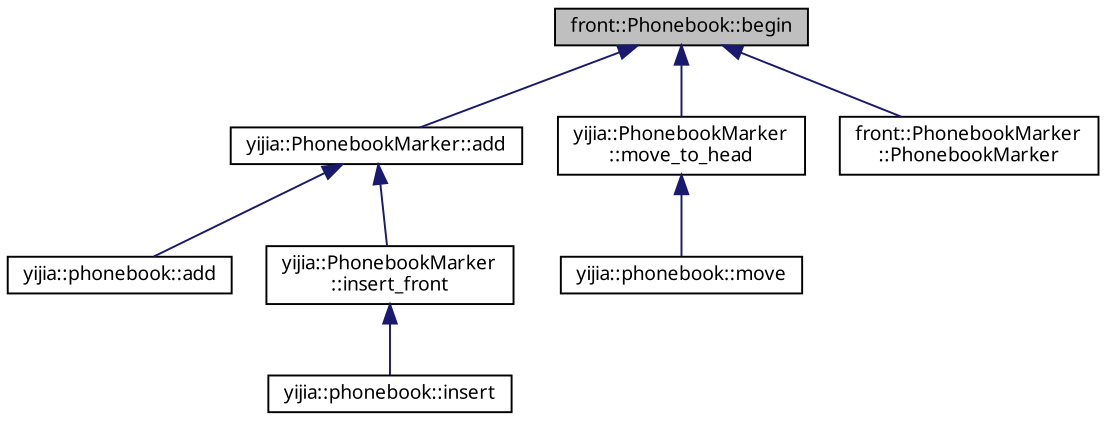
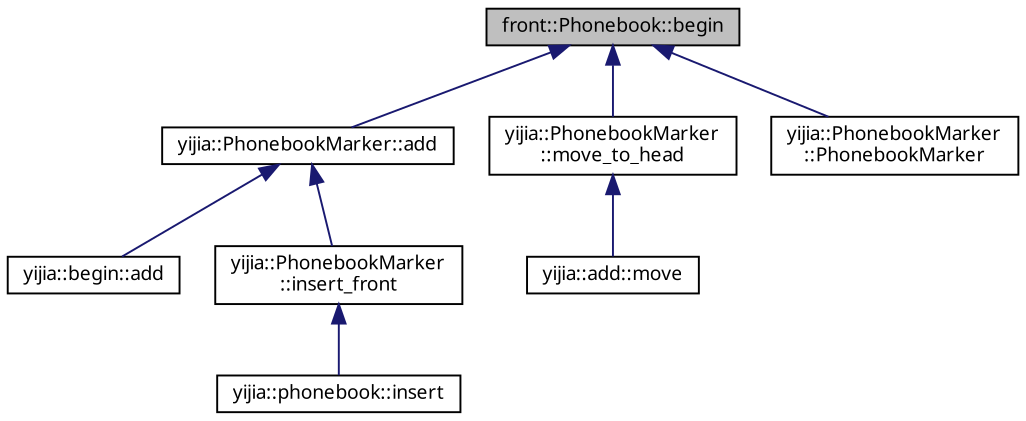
node "front::PhonebookMarker ::PhonebookMarker": label "front::PhonebookMarker ::PhonebookMarker" -> "yijia::PhonebookMarker ::PhonebookMarker"
node "yijia::phonebook::add": label "yijia::phonebook::add" -> "yijia::begin::add"
node "yijia::phonebook::move": label "yijia::phonebook::move" -> "yijia::add::move"
